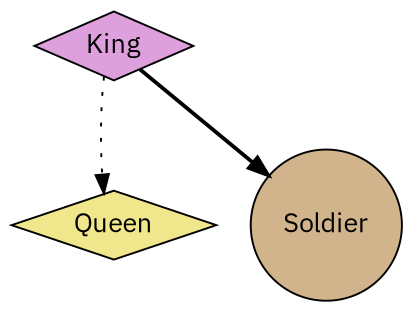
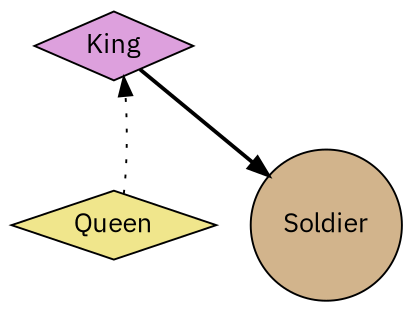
edge "King" -> "Queen": reversed
